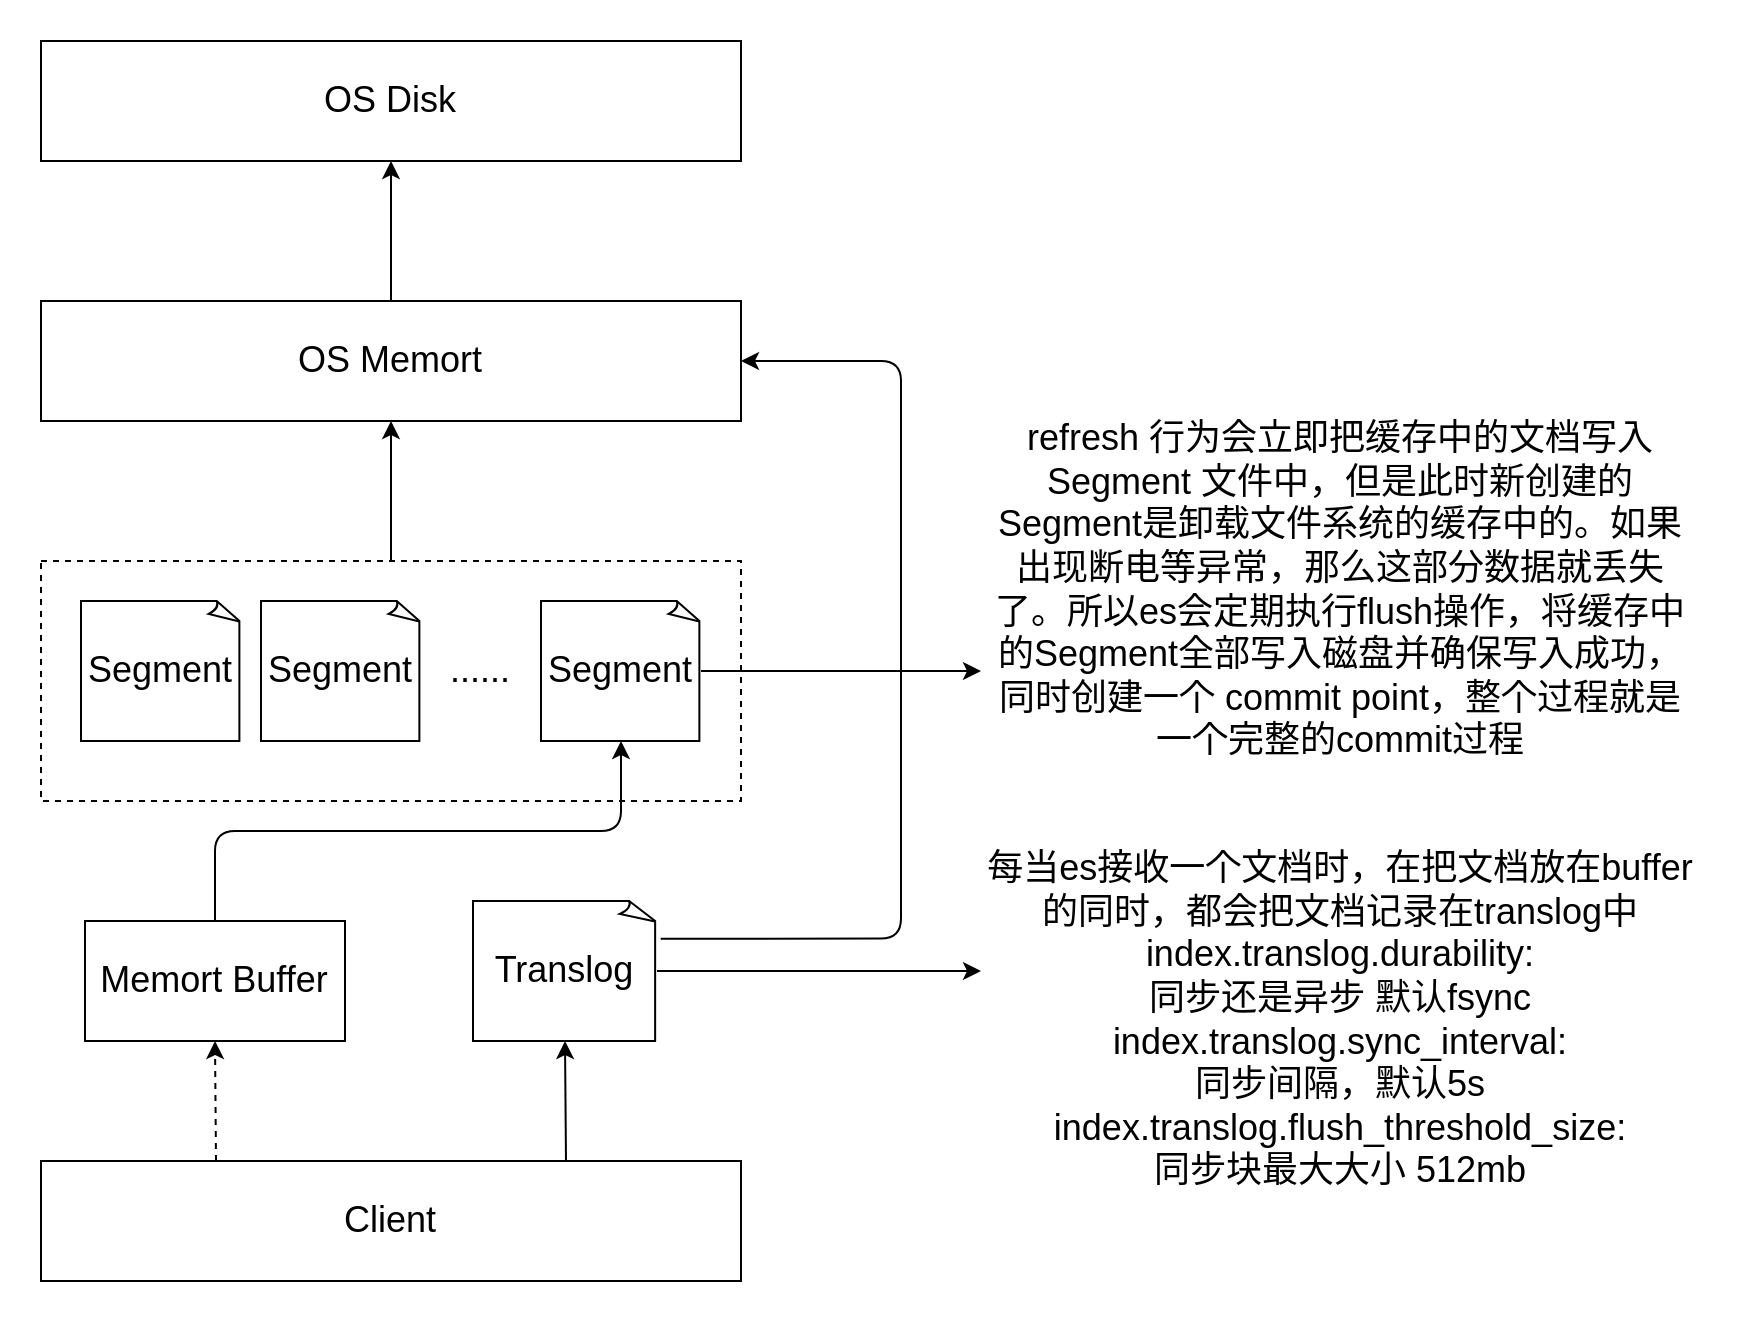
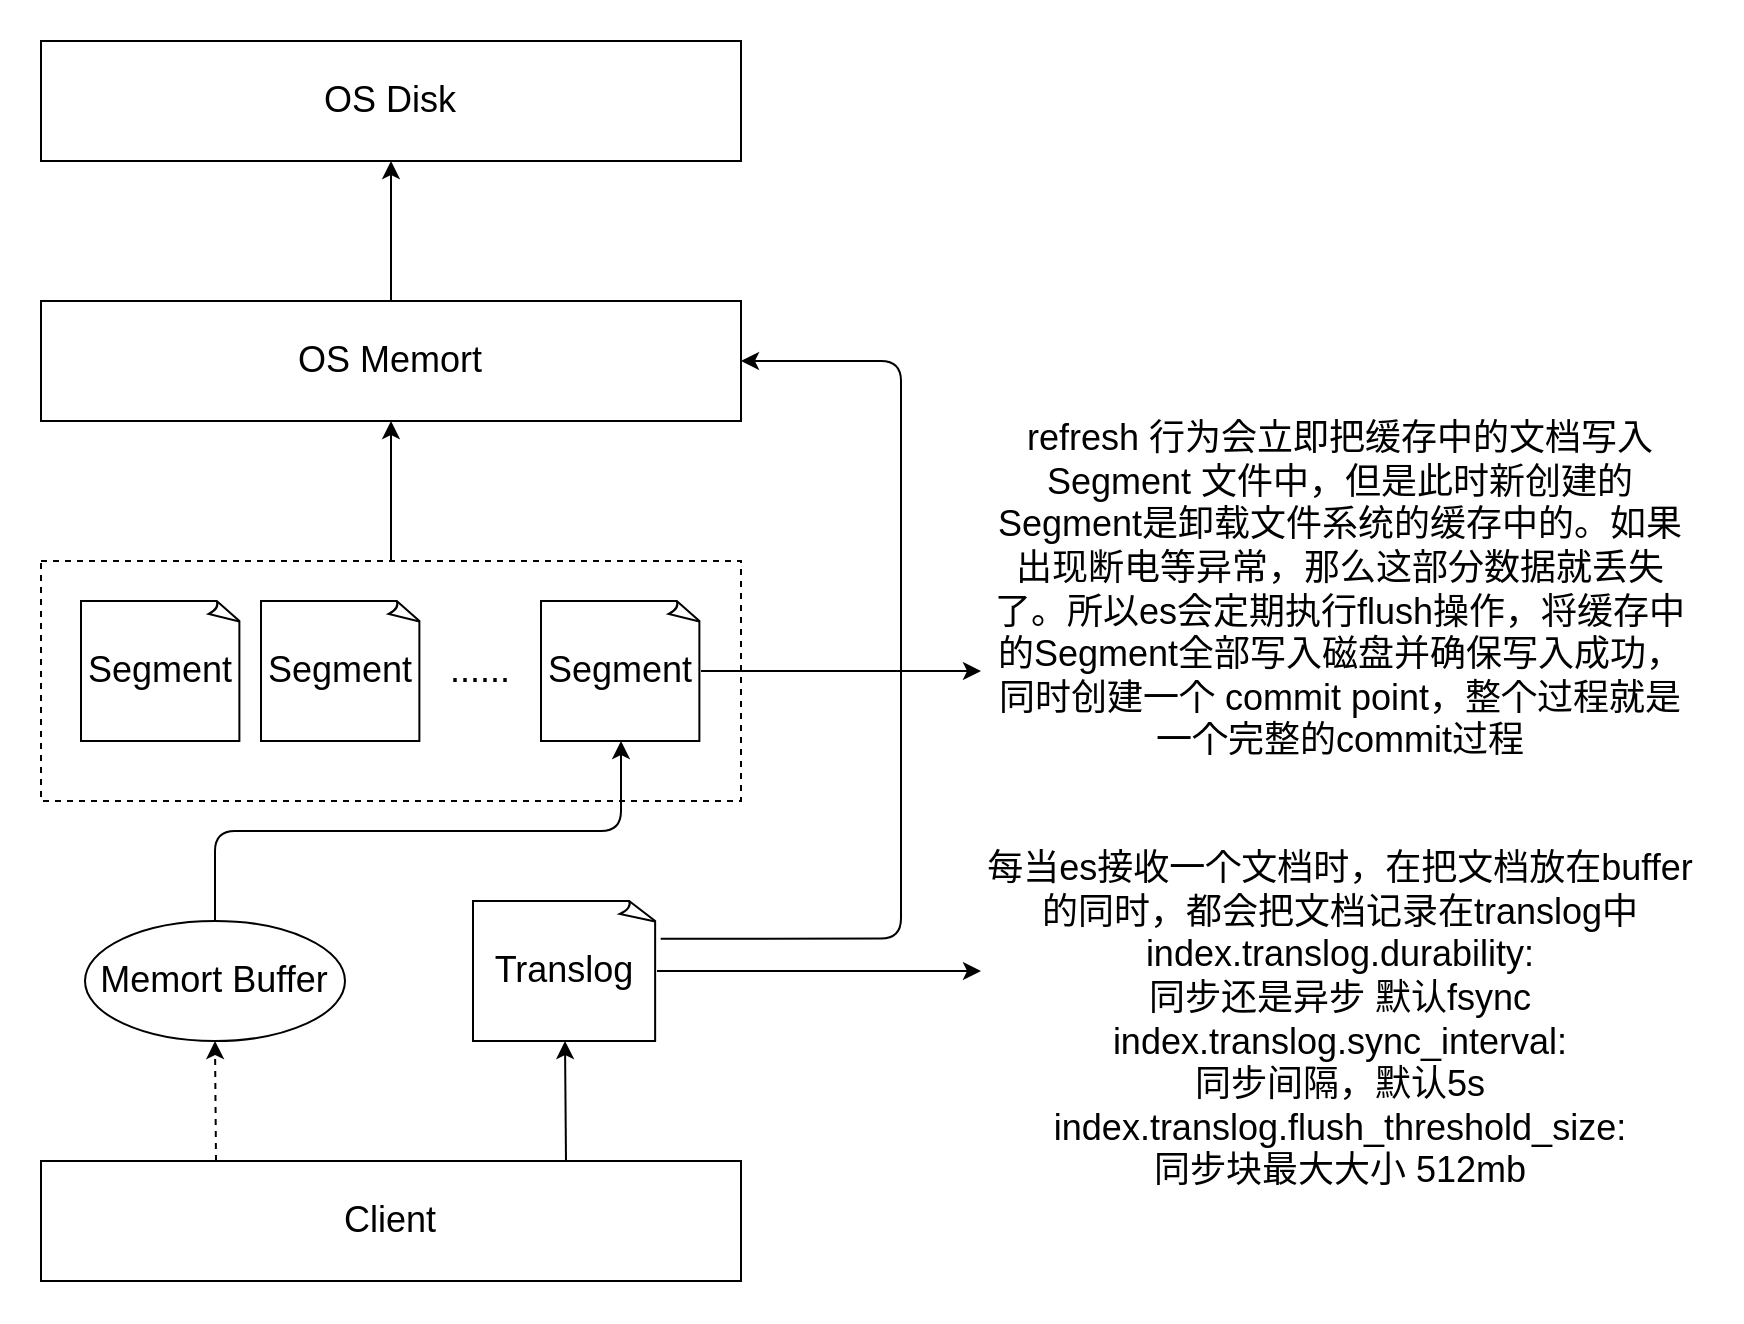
node "Memort Buffer": shape rectangle -> ellipse
